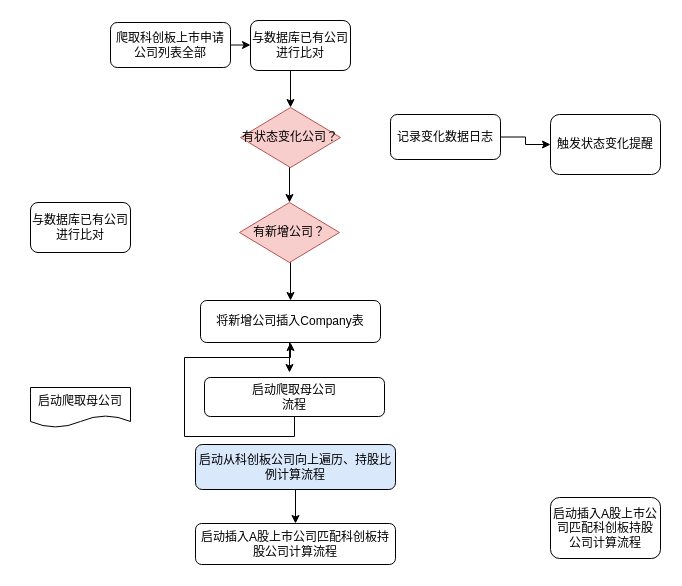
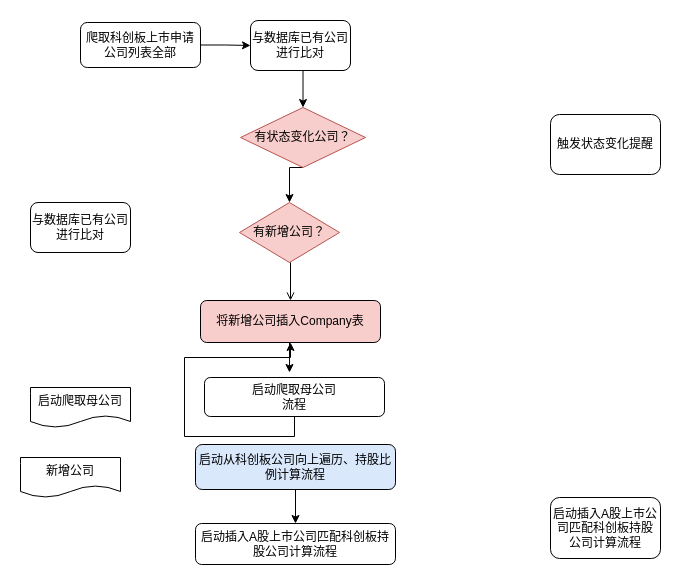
node "爬取科创板上市申请公司列表全部": moved (171, 45) -> (141, 45)
node "记录变化数据日志": removed
edge "记录变化数据日志" -> "触发状态变化提醒": removed
node "有状态变化公司？": size 100x60 -> 125x60
edge "有新增公司？" -> "将新增公司插入Company表": arrowhead classic -> open
node "将新增公司插入Company表": fillcolor #ffffff -> #f8cecc
node "新增公司": added
